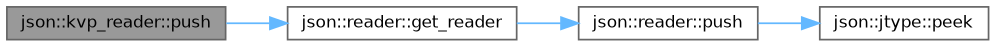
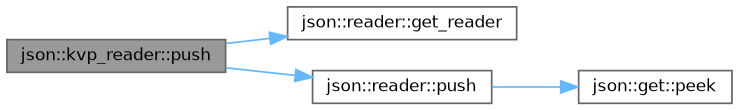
edge "json::reader::get_reader" -> "json::reader::push": now "json::kvp_reader::push" -> "json::reader::push"
node "json::jtype::peek": label "json::jtype::peek" -> "json::get::peek"
